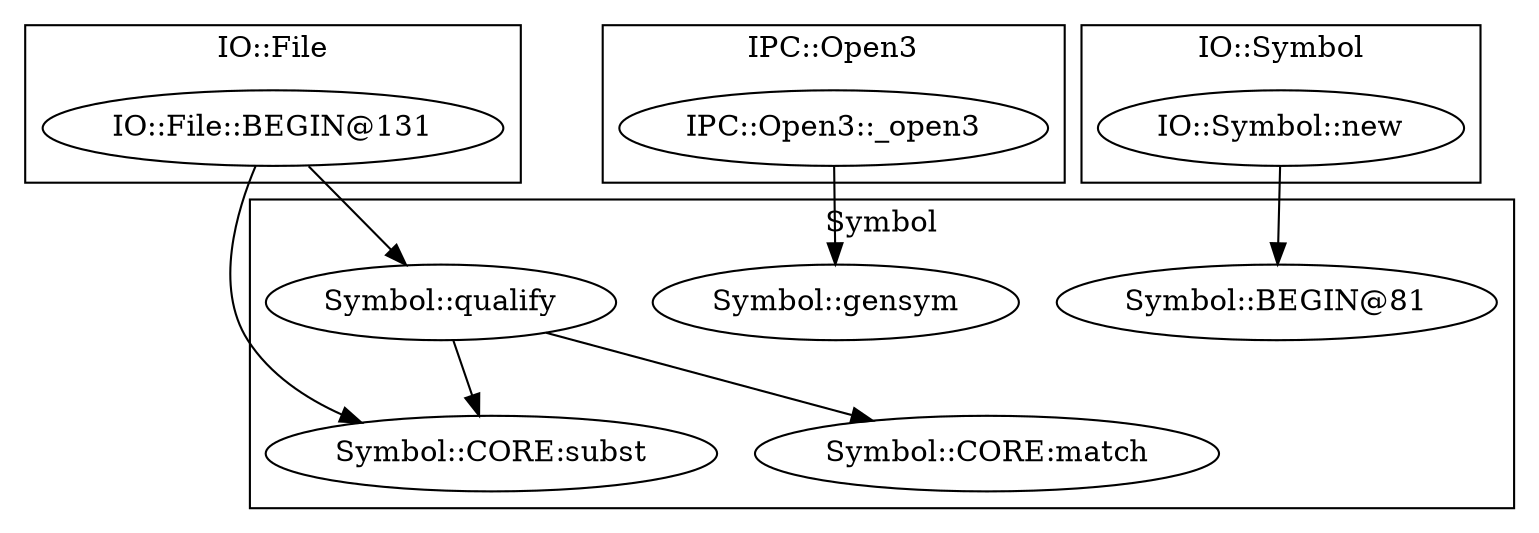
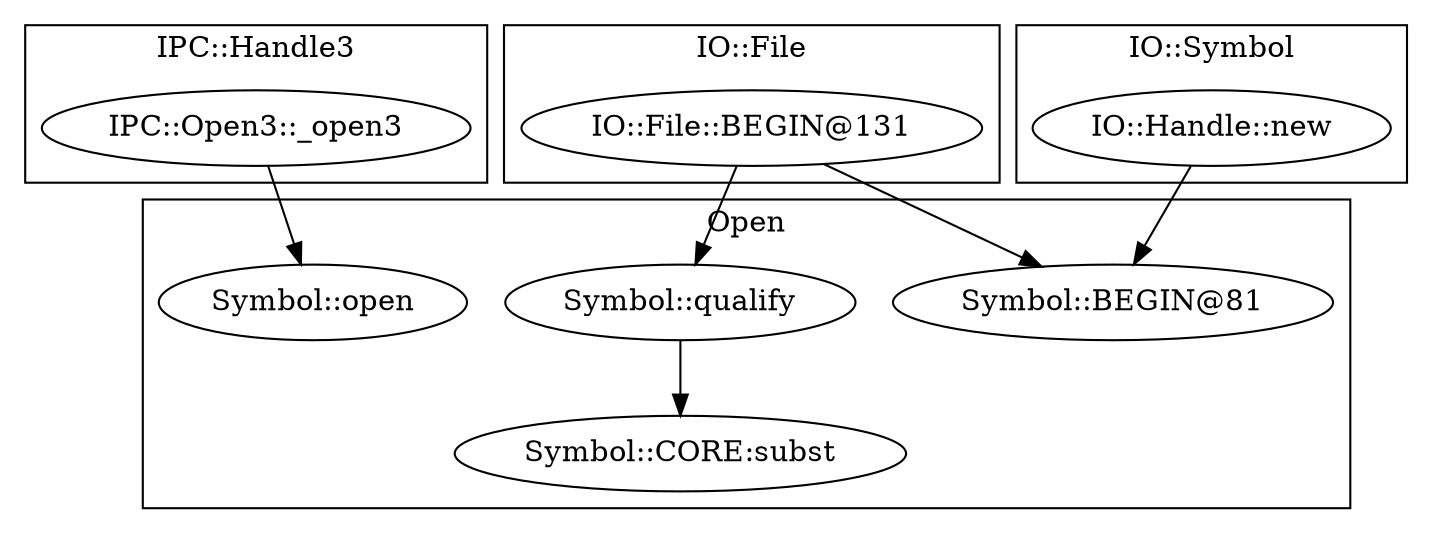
cluster "IPC::Open3": label "IPC::Open3" -> "IPC::Handle3"
node "IO::Symbol::new": label "IO::Symbol::new" -> "IO::Handle::new"
cluster "Symbol": label "Symbol" -> "Open"
node "Symbol::gensym": label "Symbol::gensym" -> "Symbol::open"
edge "IO::File::BEGIN@131" -> "Symbol::CORE:subst": now "IO::File::BEGIN@131" -> "Symbol::BEGIN@81"
node "Symbol::CORE:match": removed
